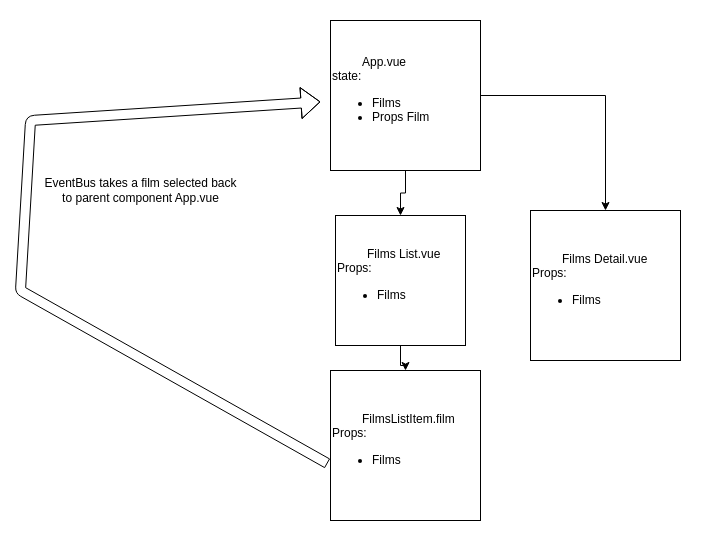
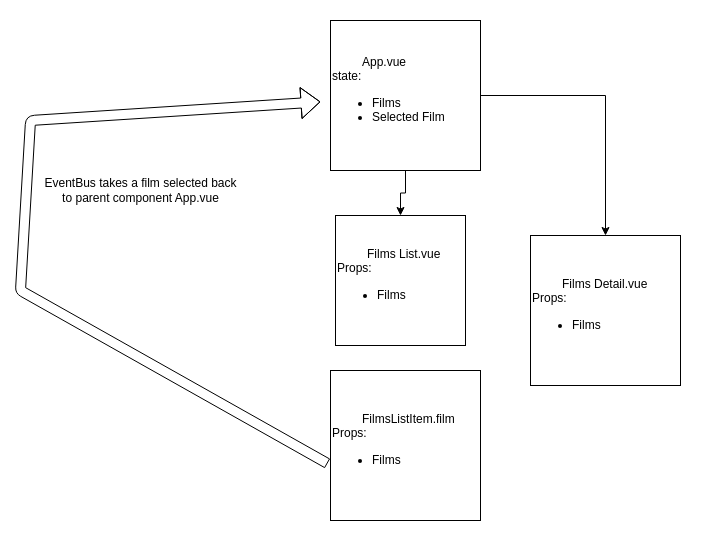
node "App.vue state: Films Props Film": label "App.vue state: Films Props Film" -> "App.vue state: Films Selected Film"
node "Films Detail.vue Props: Films": moved (606, 286) -> (606, 311)
edge "Films List.vue Props: Films" -> "FilmsListItem.film Props: Films": removed
